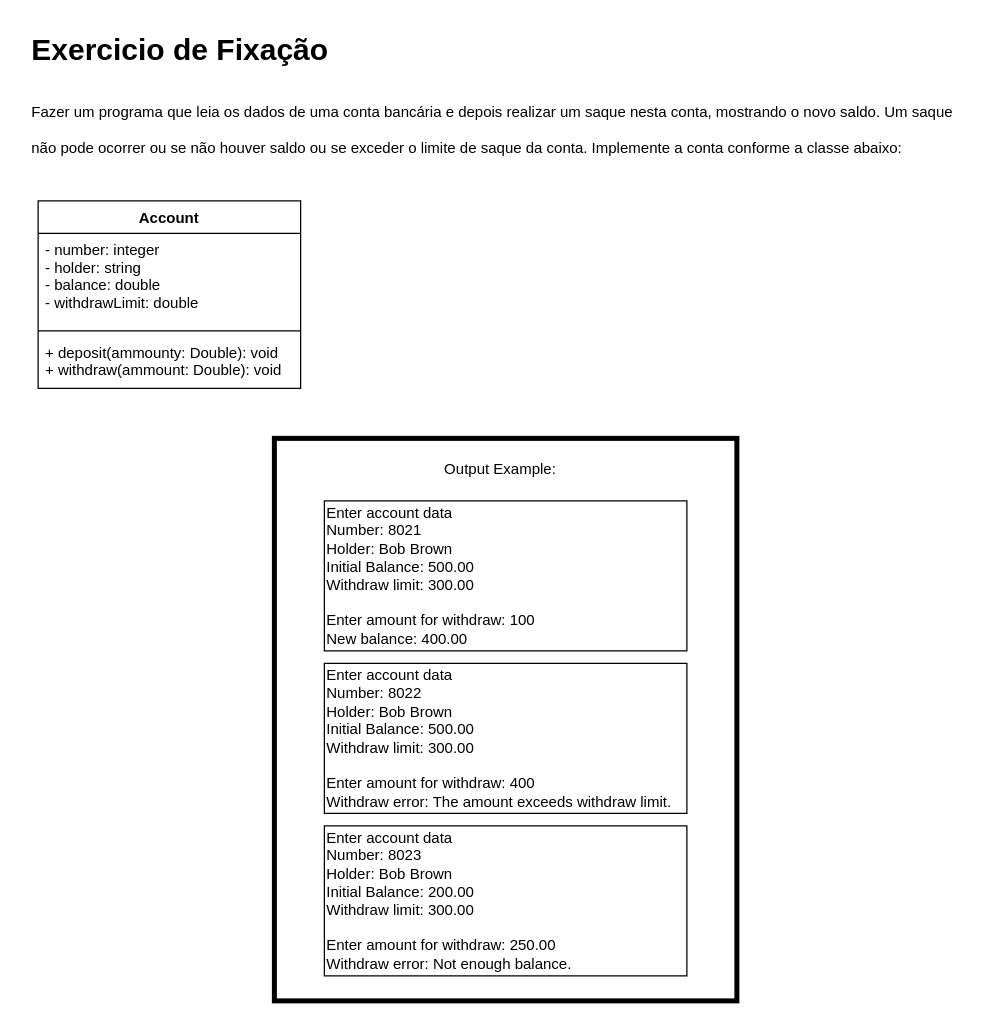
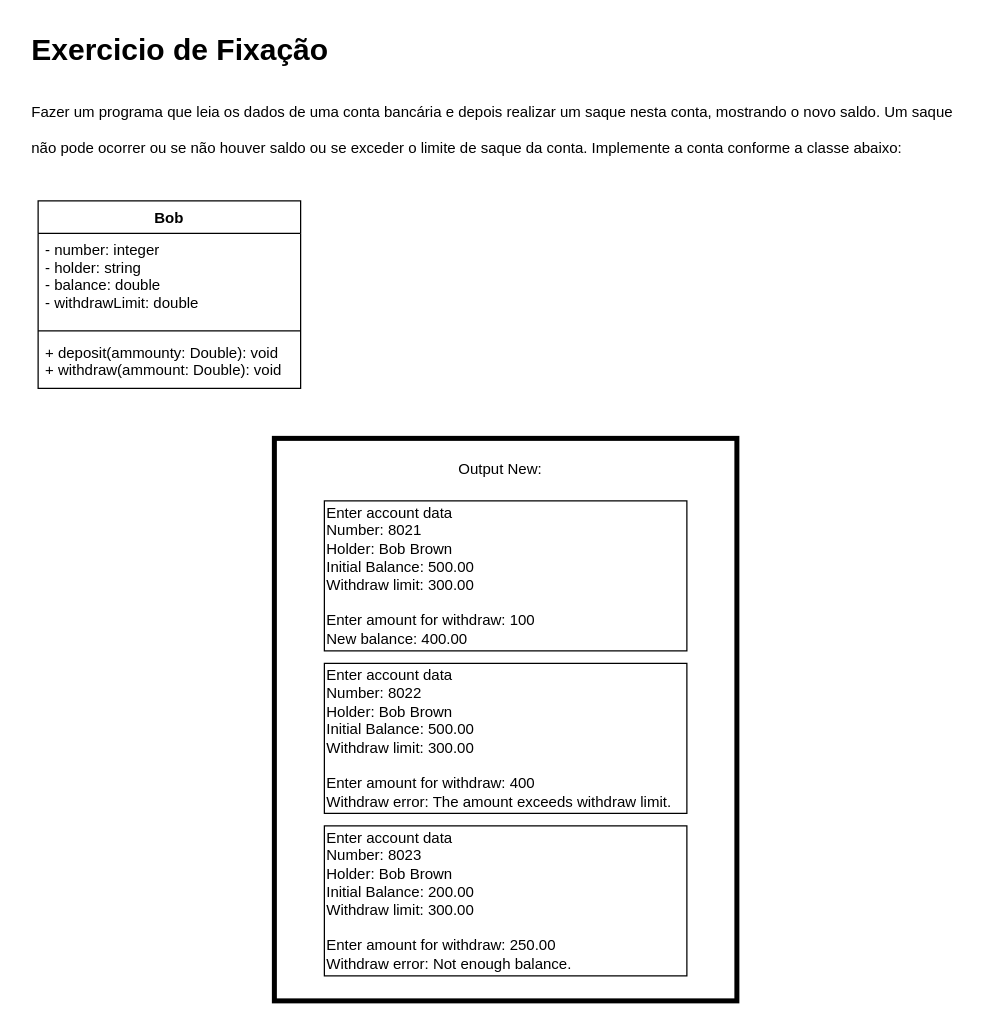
node "Account": label "Account" -> "Bob"
node "Output Example:": label "Output Example:" -> "Output New:"
